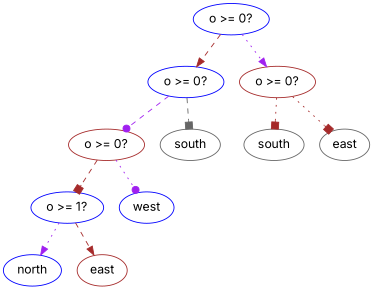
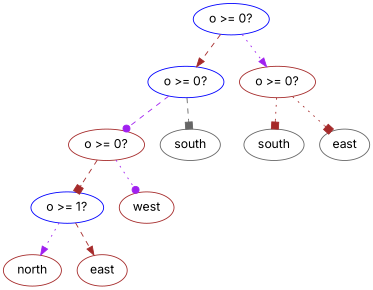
node "west": color blue -> brown
node "north": color blue -> brown
